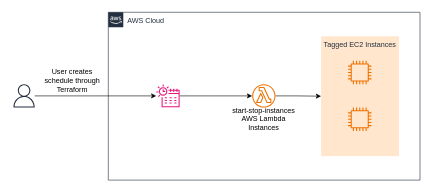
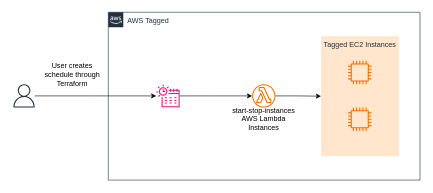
node "AWS Cloud": label "AWS Cloud" -> "AWS Tagged"
node "User creates schedule through Terraform": moved (72, 81) -> (72, 75)
